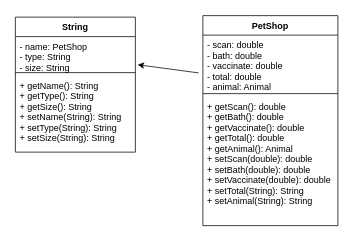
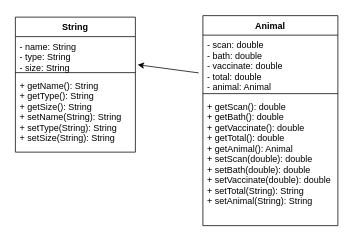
node "PetShop": label "PetShop" -> "Animal"
node "- name: PetShop - type: String - size: String": label "- name: PetShop - type: String - size: String" -> "- name: String - type: String - size: String"
